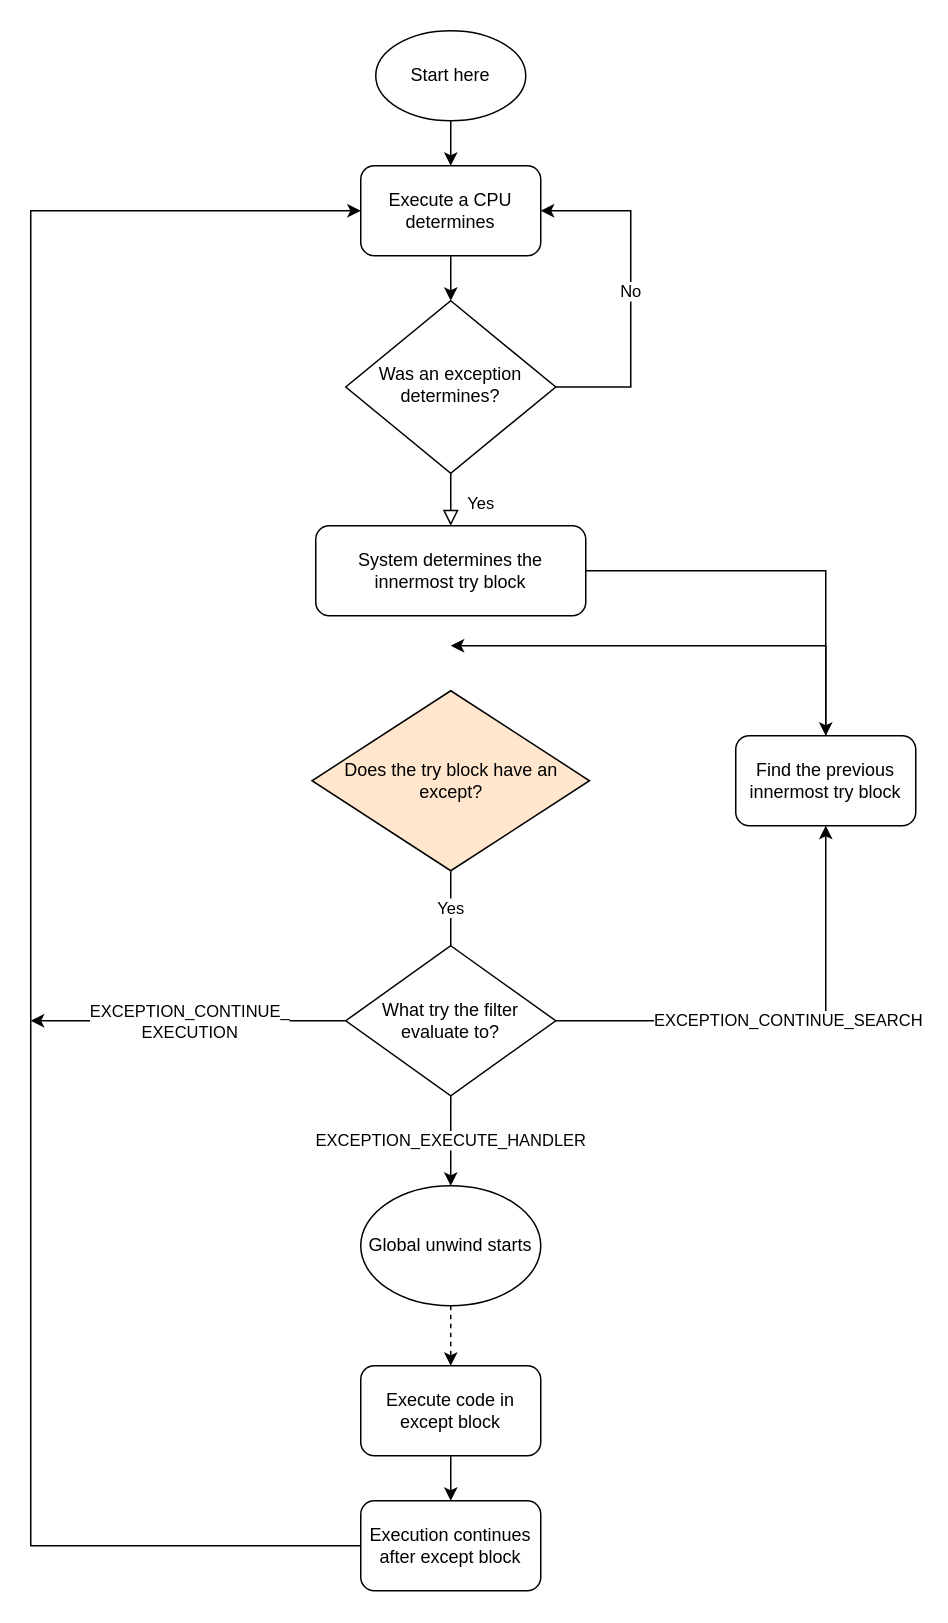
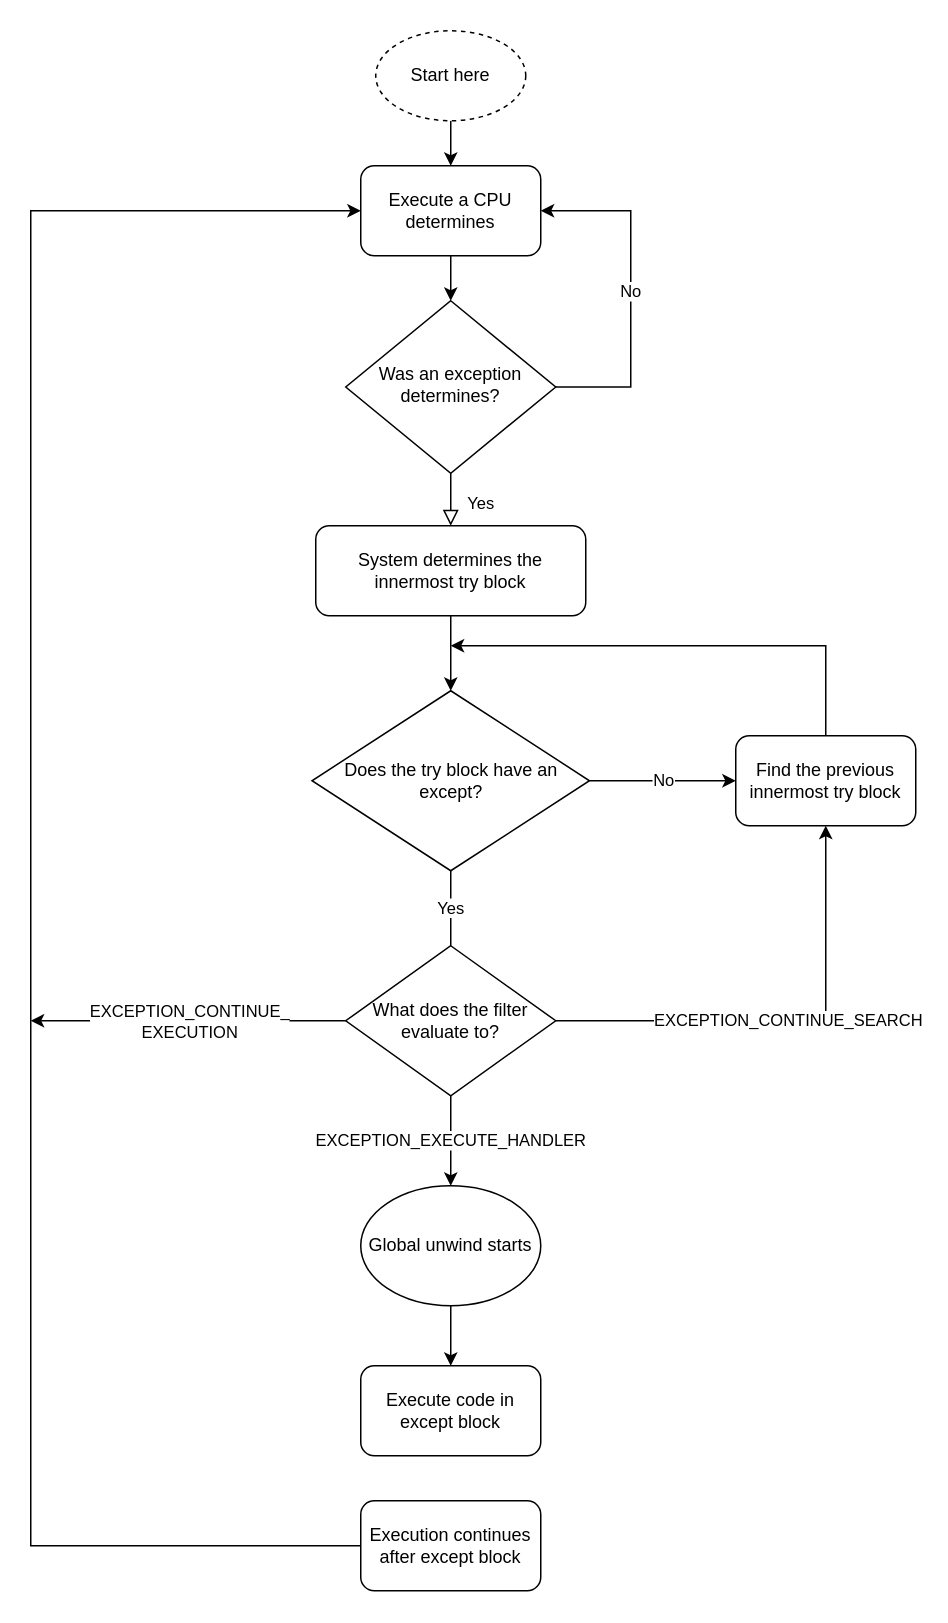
node "Start here": style solid -> dashed
edge "System determines the innermost try block" -> "Find the previous innermost try block": now "System determines the innermost try block" -> "Does the try block have an except?"
node "Does the try block have an except?": fillcolor #ffe6cc -> #ffffff
edge "Does the try block have an except?" -> "Find the previous innermost try block": added, label "No"
node "What try the filter evaluate to?": label "What try the filter evaluate to?" -> "What does the filter evaluate to?"
edge "Global unwind starts" -> "Execute code in except block": style dashed -> solid
edge "Execute code in except block" -> "Execution continues after except block": removed
